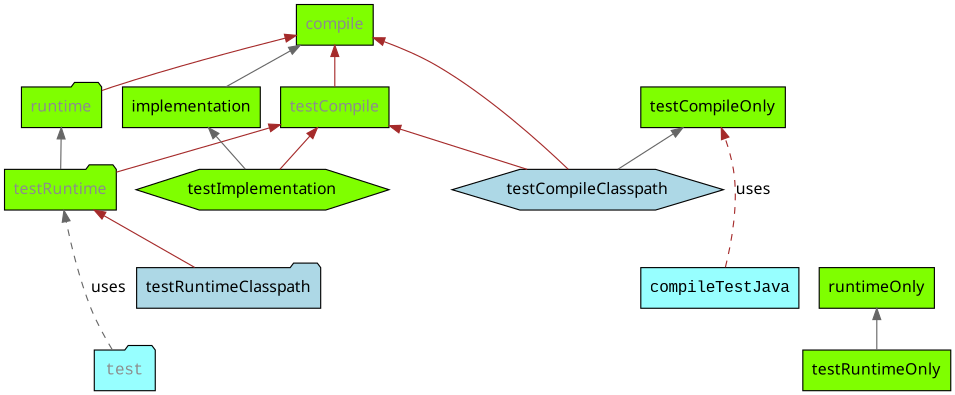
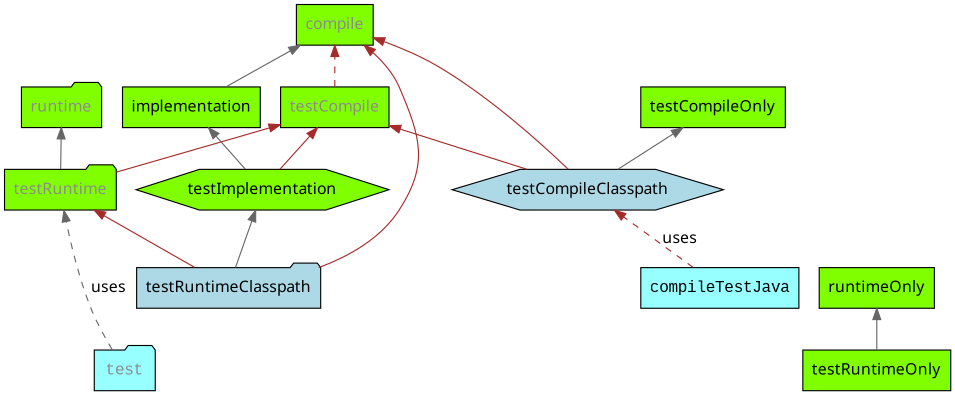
edge "runtime" -> "compile": now "testRuntimeClasspath" -> "compile"
edge "testCompile" -> "compile": style solid -> dashed
edge "compileTestJava" -> "testCompileOnly": now "compileTestJava" -> "testCompileClasspath"
edge "testRuntimeClasspath" -> "testImplementation": added
